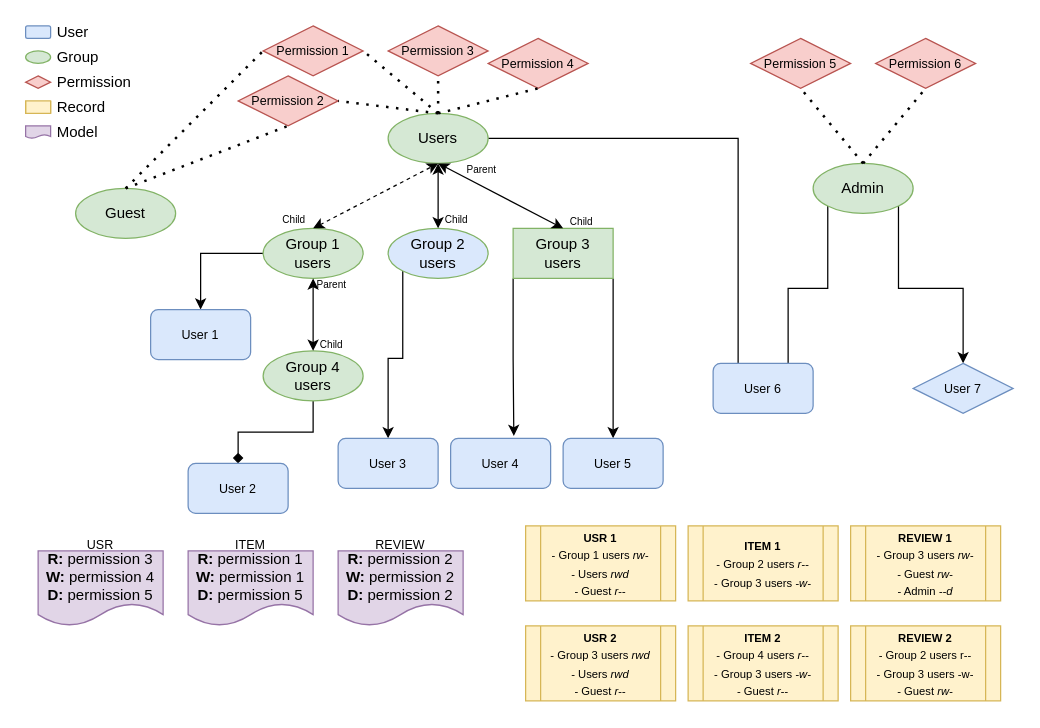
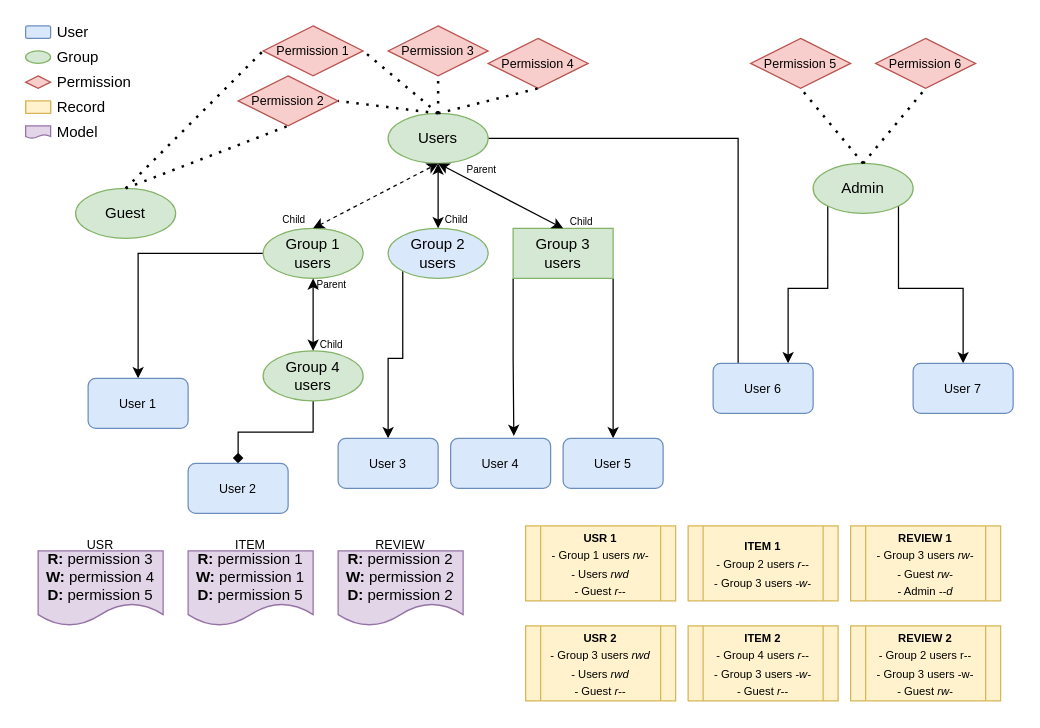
node "User 1": moved (201, 334) -> (138, 403)
edge "Admin" -- "User 6": arrowhead none -> classic
node "User 7": shape diamond -> rounded rectangle
